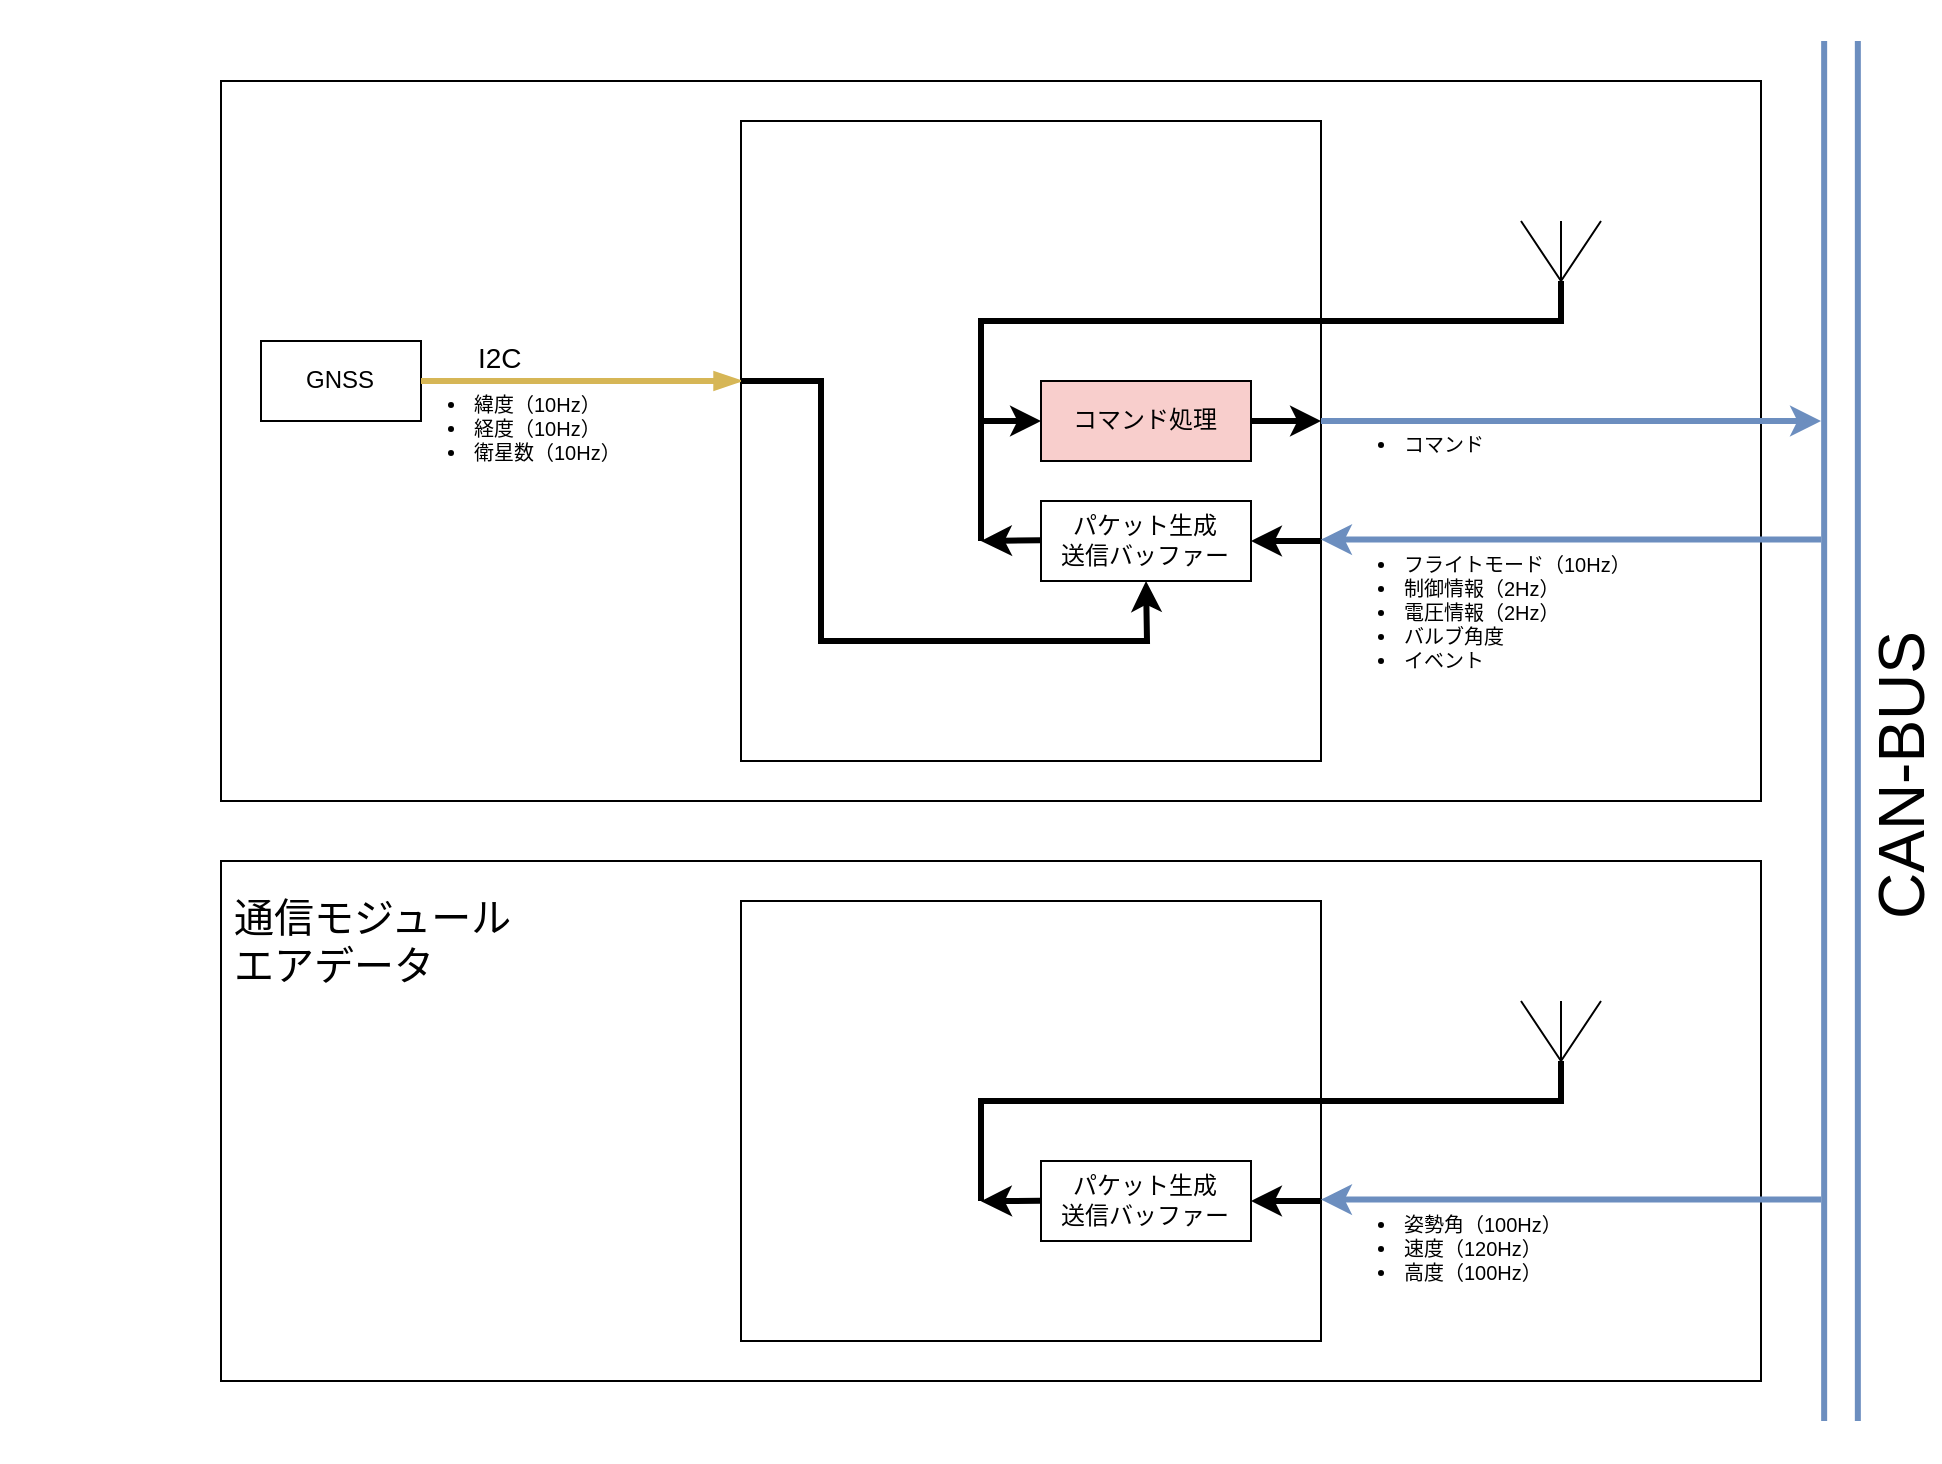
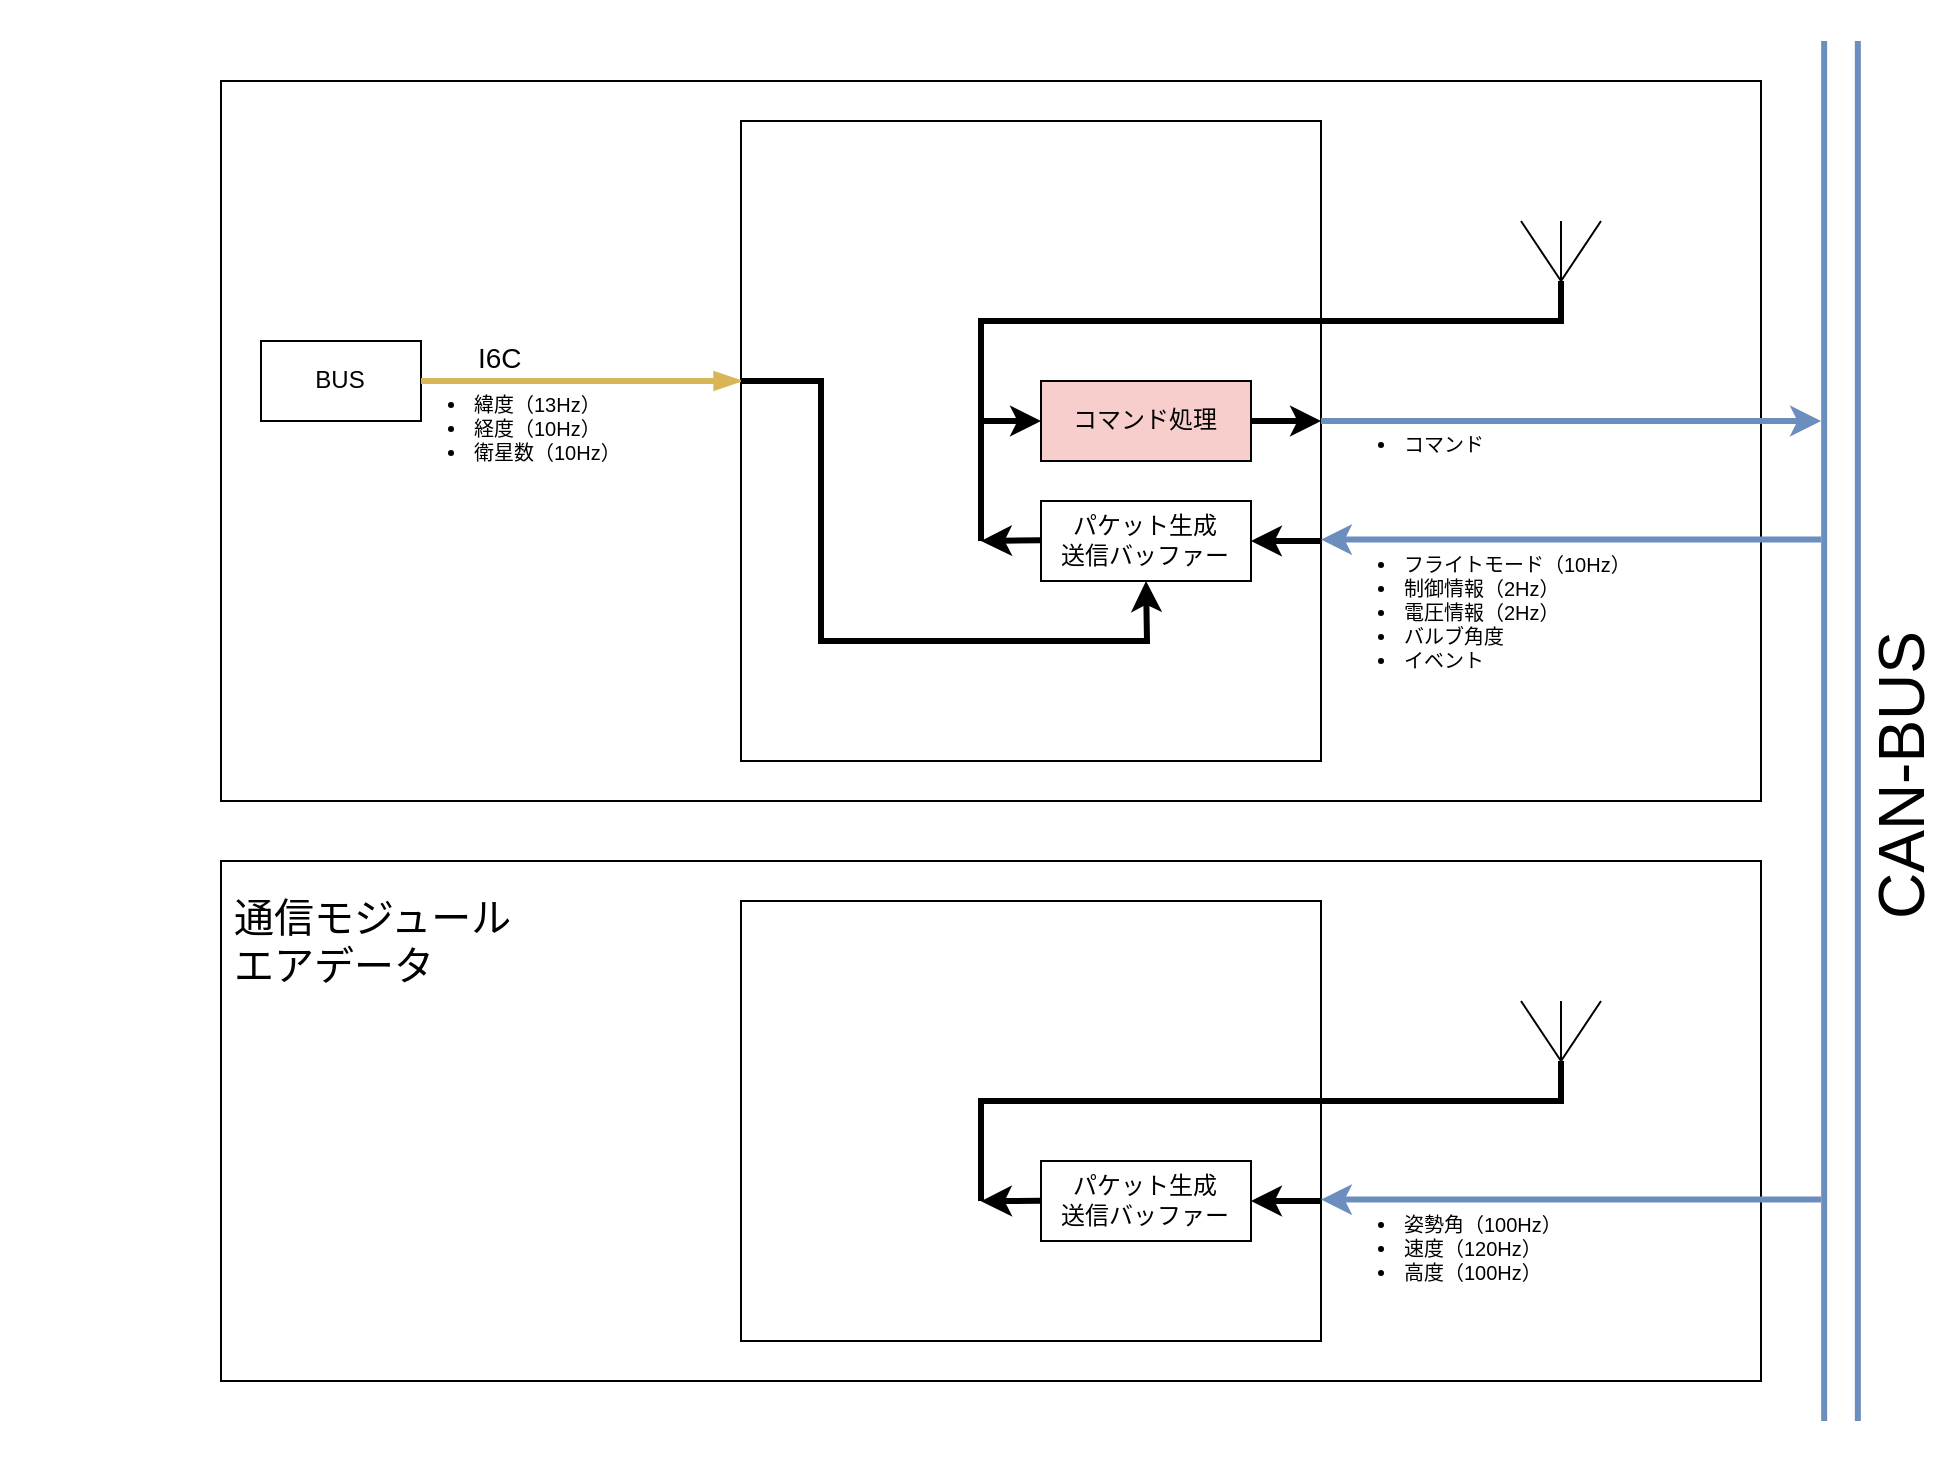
node "I2C": label "I2C" -> "I6C"
node "GNSS": label "GNSS" -> "BUS"
node "緯度（10Hz） 経度（10Hz） 衛星数（10Hz）": label "緯度（10Hz） 経度（10Hz） 衛星数（10Hz）" -> "緯度（13Hz） 経度（10Hz） 衛星数（10Hz）"
